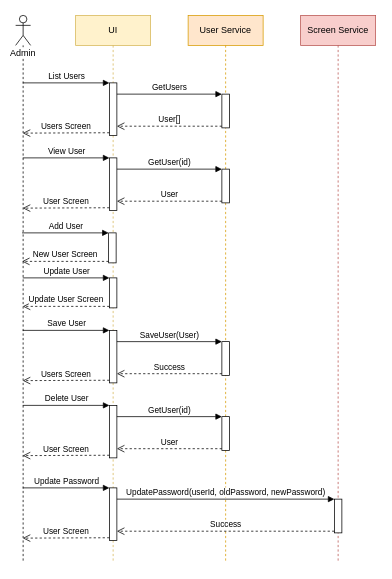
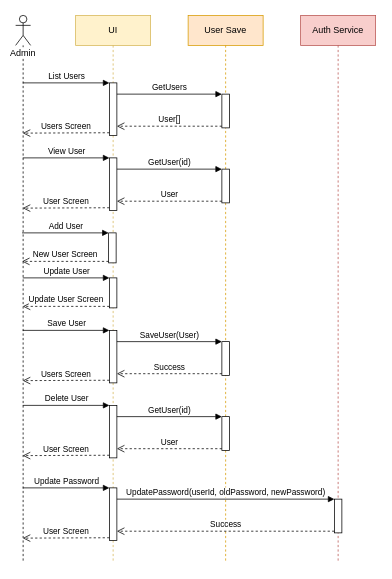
node "User Service": label "User Service" -> "User Save"
node "Screen Service": label "Screen Service" -> "Auth Service"
